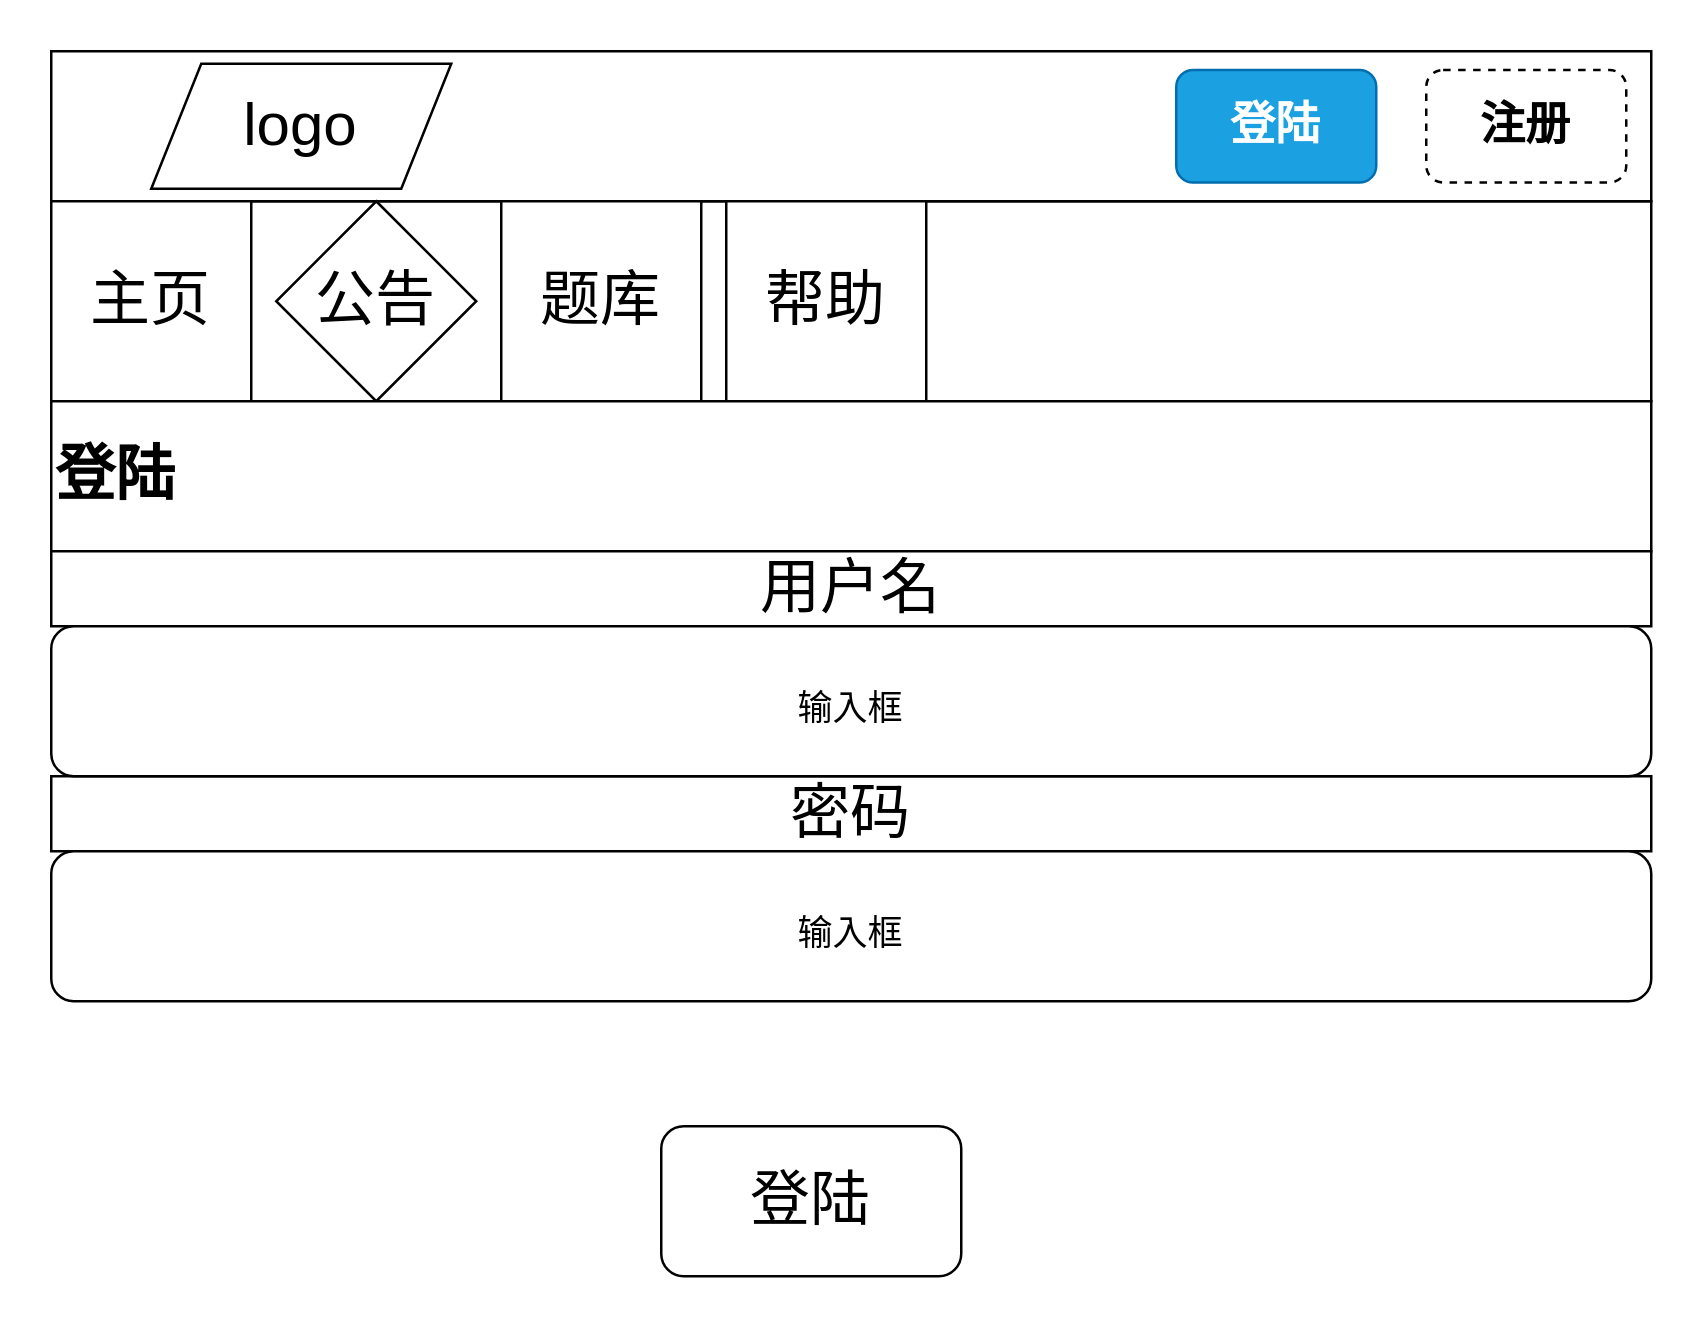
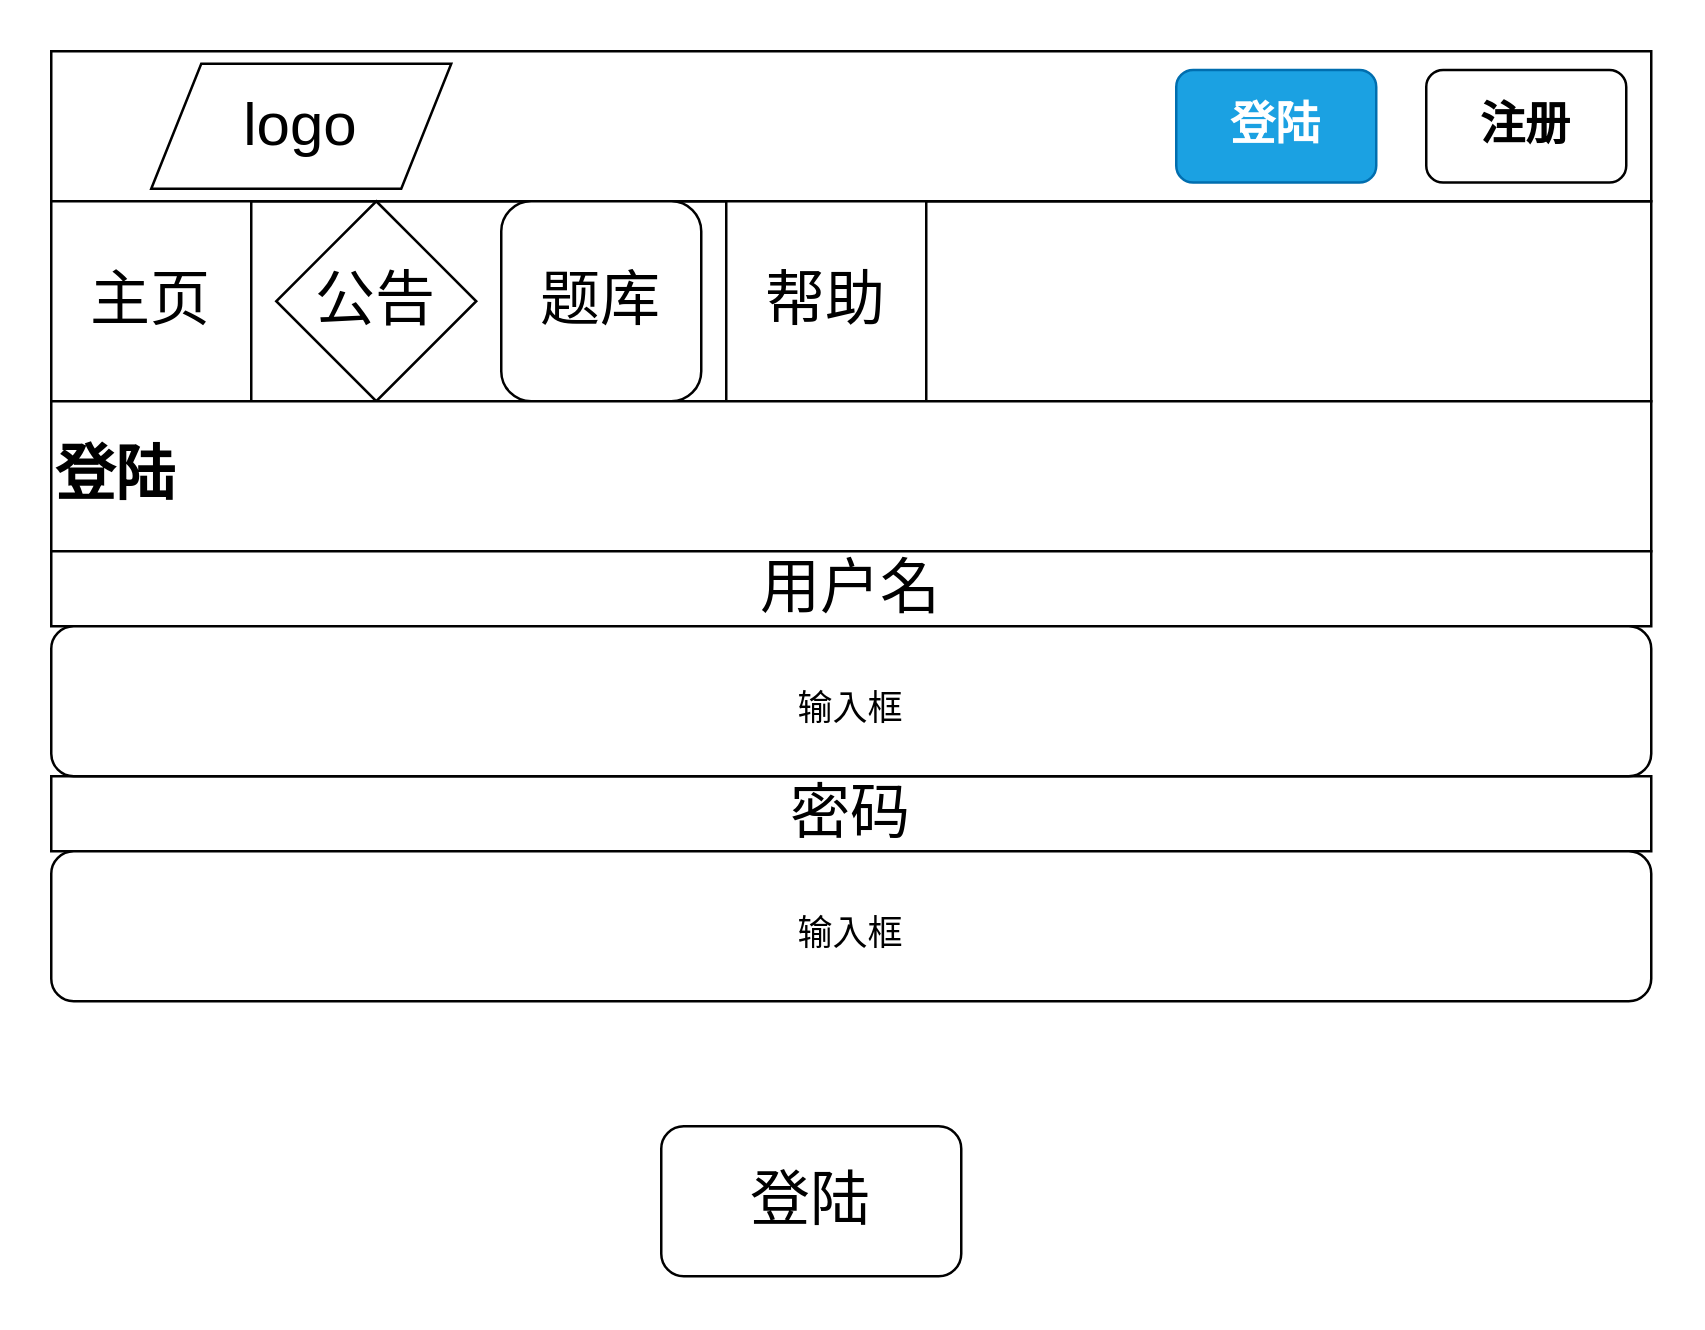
node "注册": style dashed -> solid
node "题库": shape rectangle -> rounded rectangle
